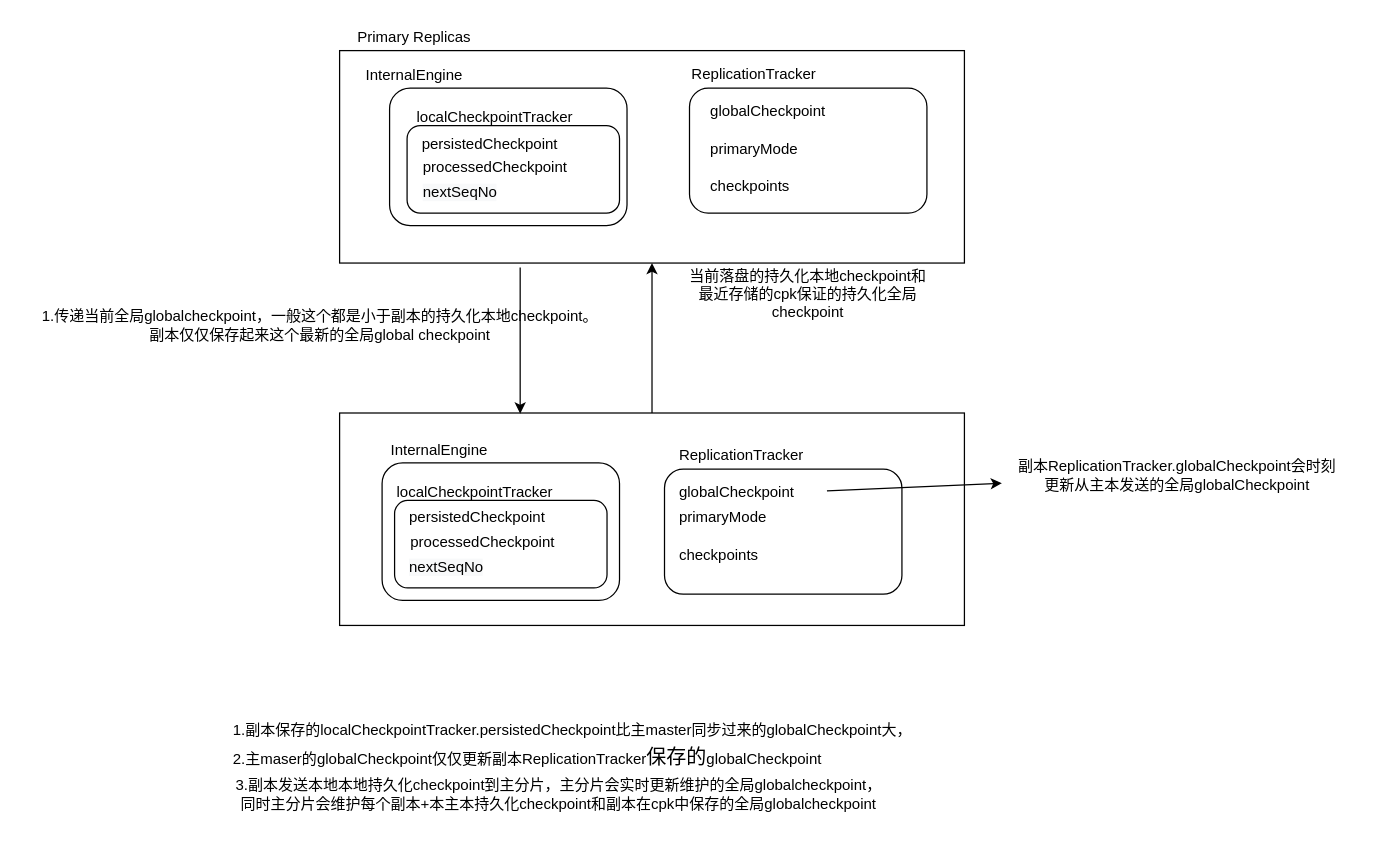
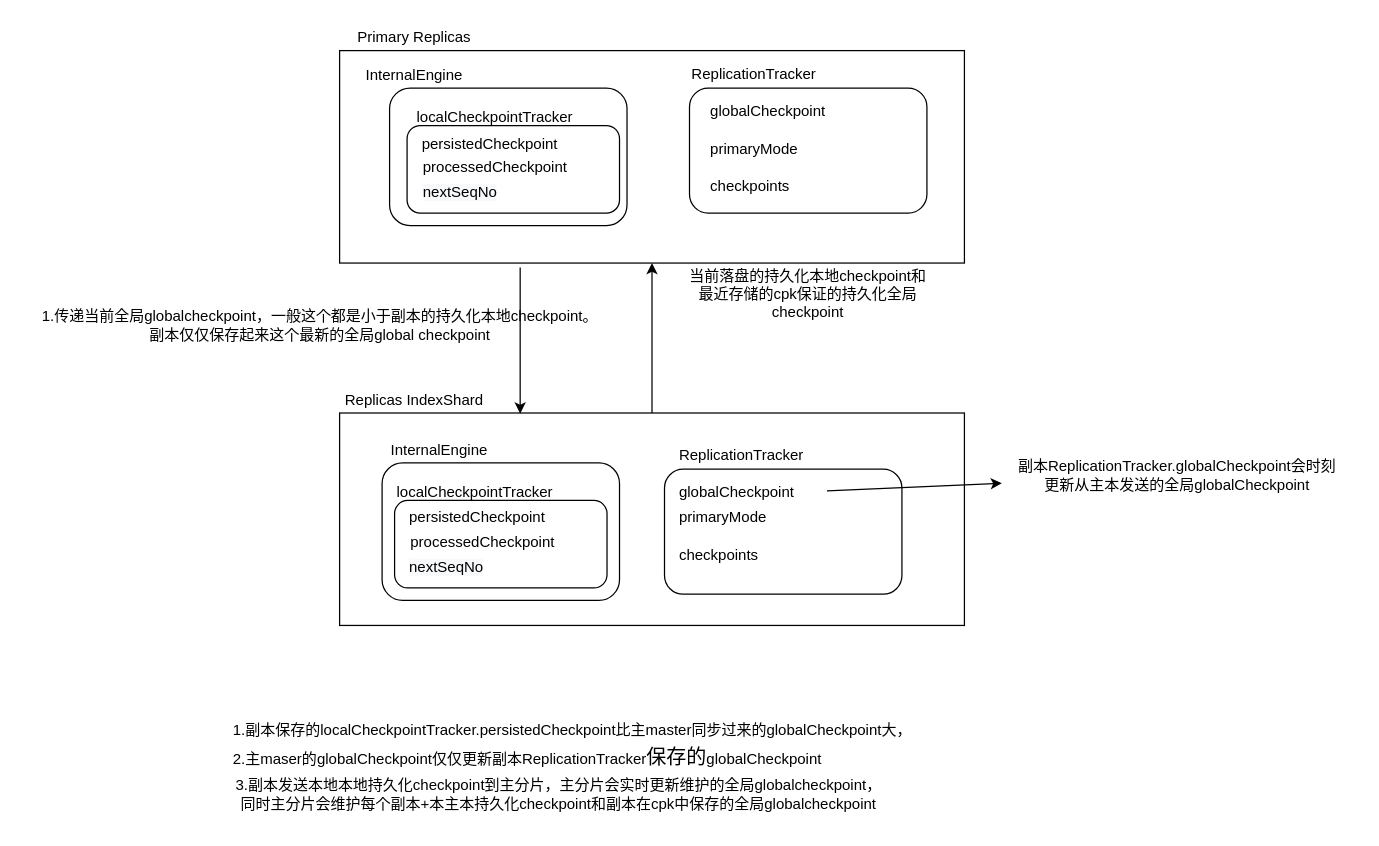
node "Replicas IndexShard": added
